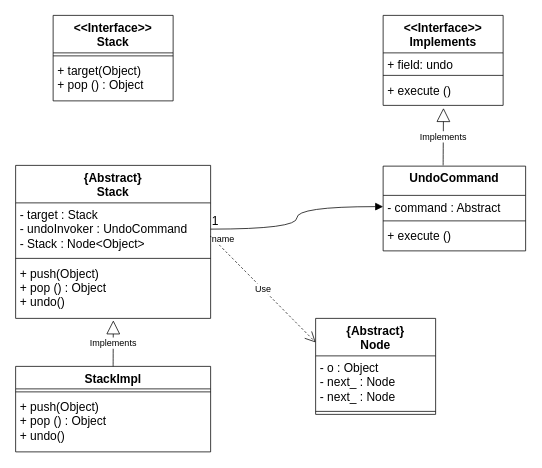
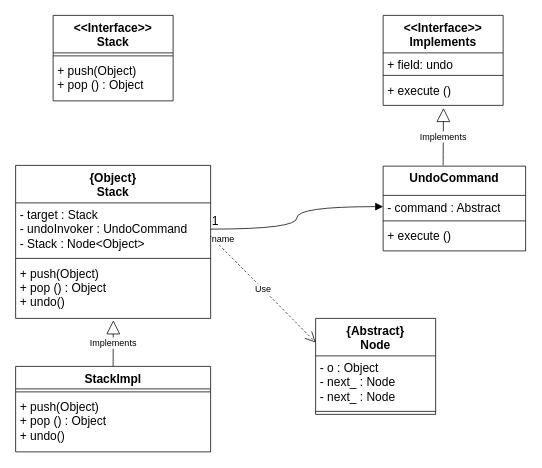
node "+ target(Object) + pop () : Object": label "+ target(Object) + pop () : Object" -> "+ push(Object) + pop () : Object"
node "{Abstract} Stack": label "{Abstract} Stack" -> "{Object} Stack"
